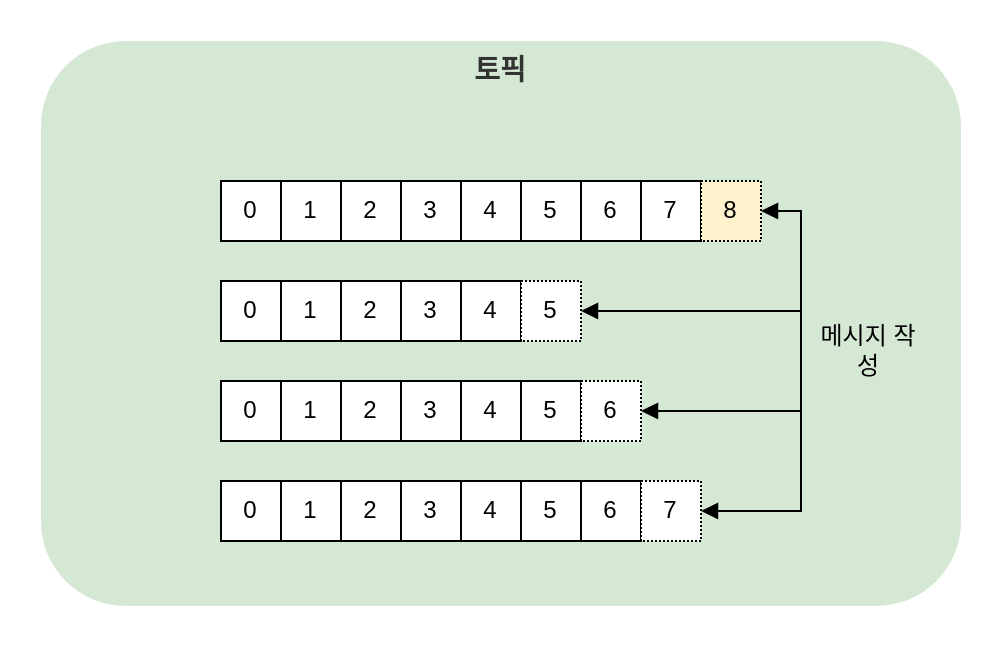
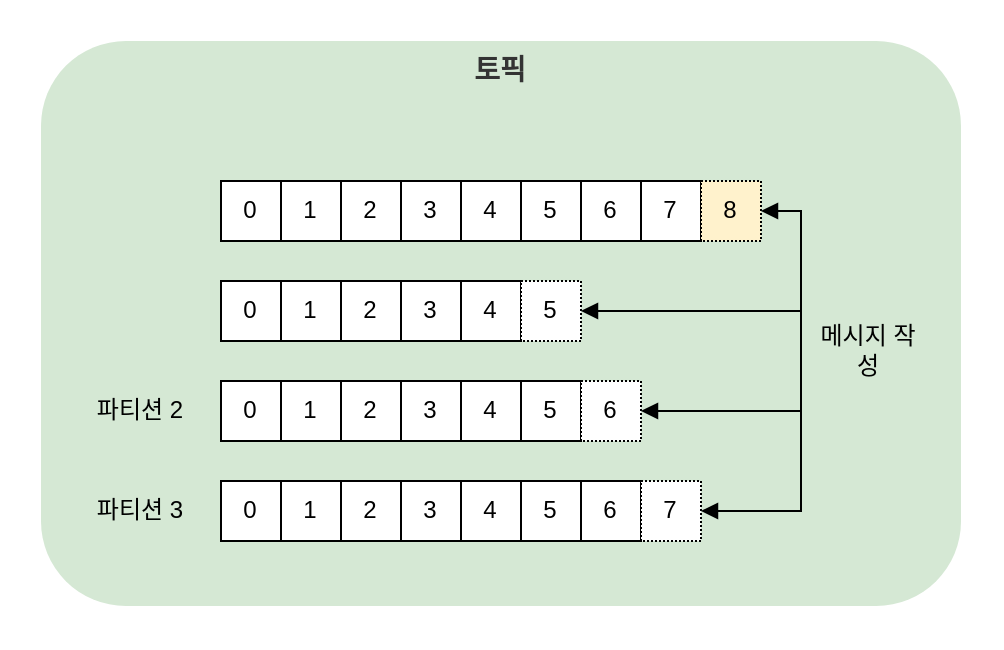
node "파티션 2": added
node "파티션 3": added
